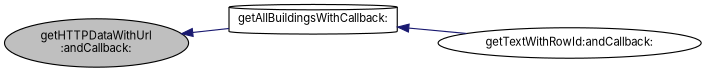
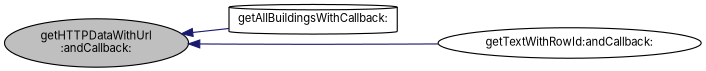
edge "getTextWithRowId:andCallback:" -> "getAllBuildingsWithCallback:": now "getTextWithRowId:andCallback:" -> "getHTTPDataWithUrl :andCallback:"
